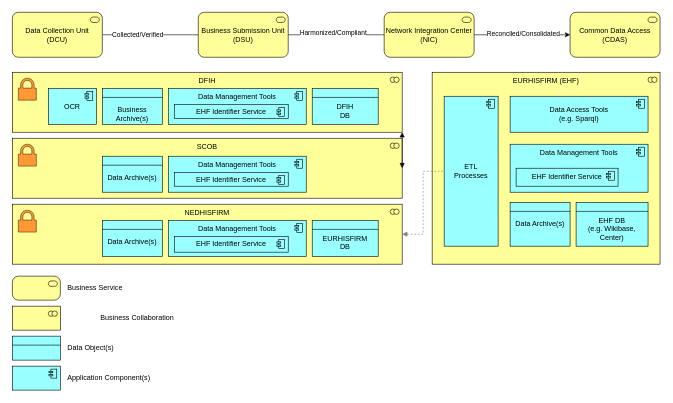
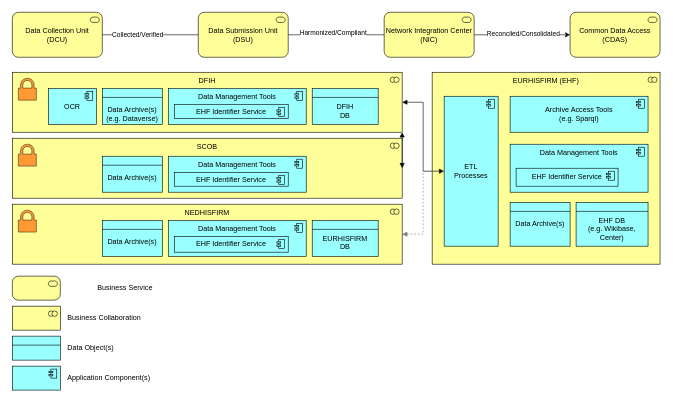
node "Business Submission Unit (DSU)": label "Business Submission Unit (DSU)" -> "Data Submission Unit (DSU)"
node "Business Archive(s) (e.g. Dataverse)": label "Business Archive(s) (e.g. Dataverse)" -> "Data Archive(s) (e.g. Dataverse)"
edge "DFIH" -- "ETL Processes": added
node "Data Access Tools (e.g. Sparql)": label "Data Access Tools (e.g. Sparql)" -> "Archive Access Tools (e.g. Sparql)"
node "Business Service": moved (111, 288) -> (141, 288)
node "Business Collaboration": moved (144, 318) -> (111, 318)
